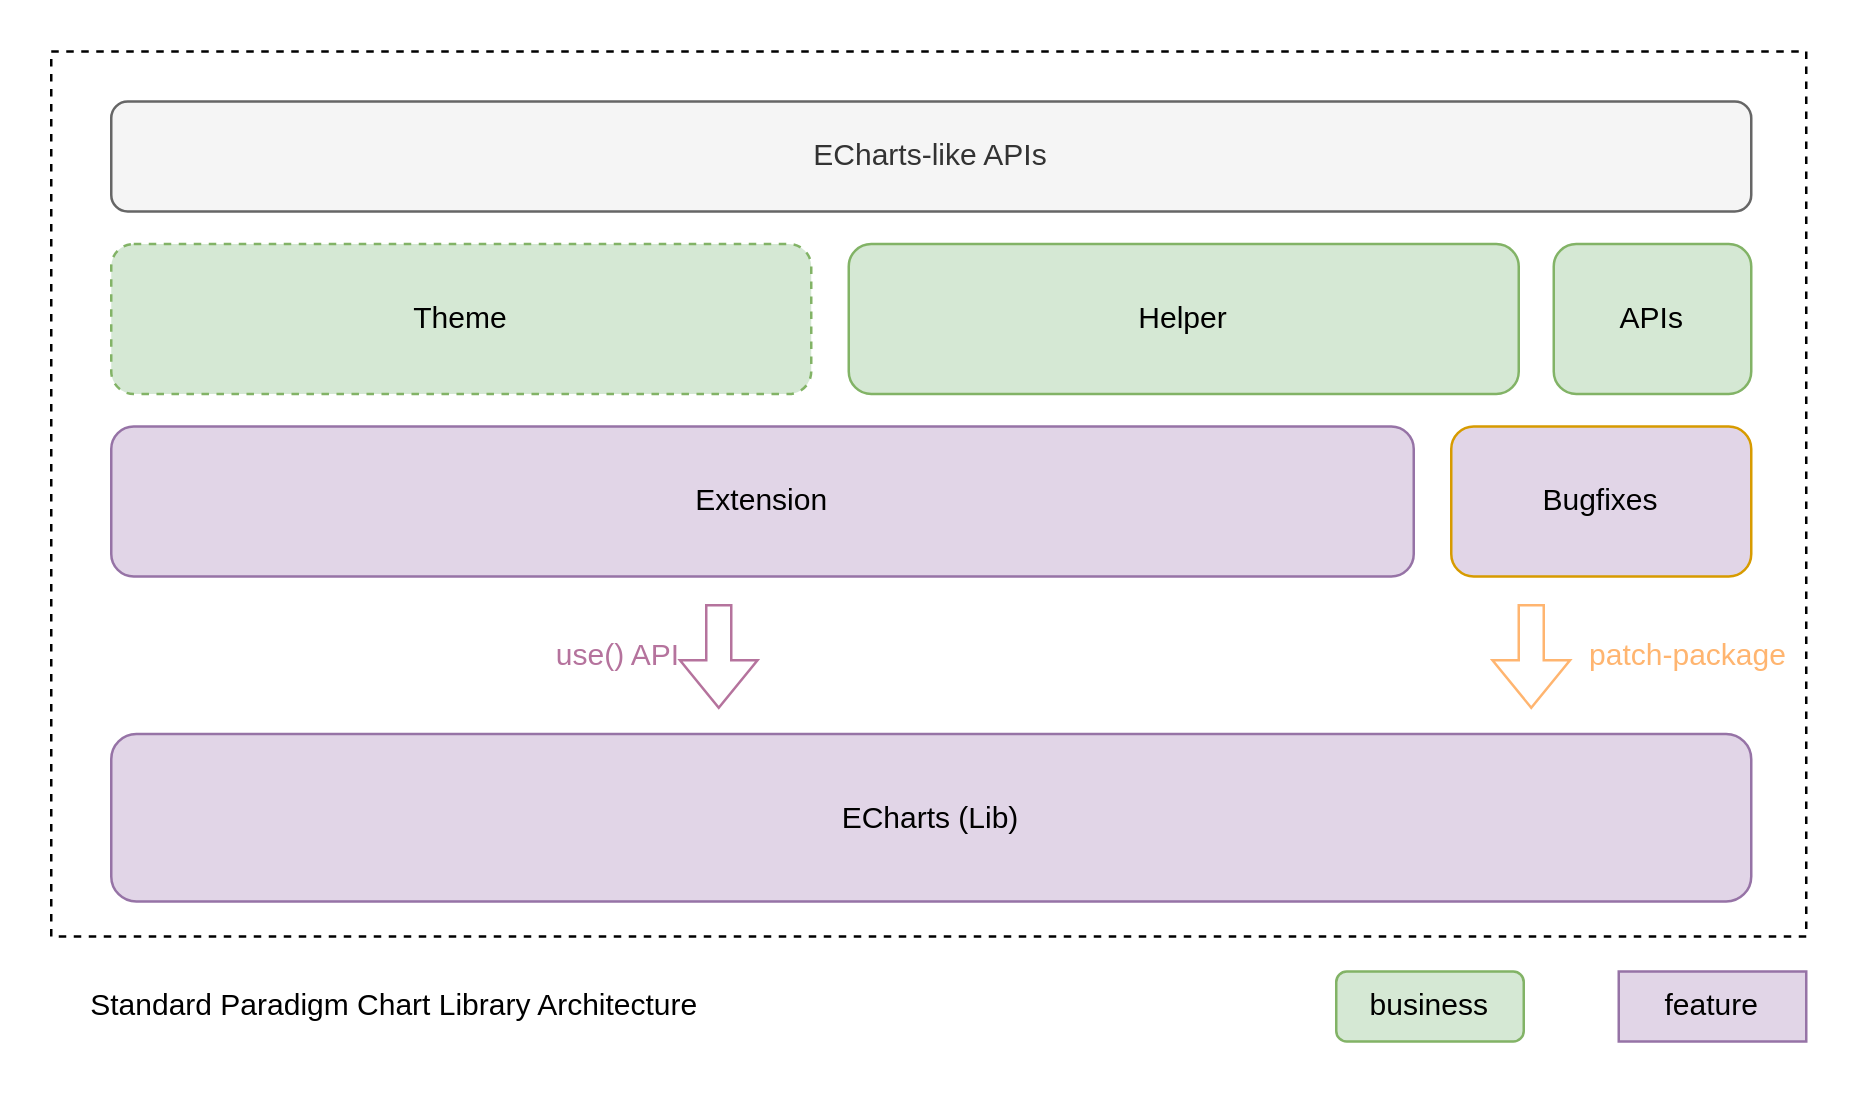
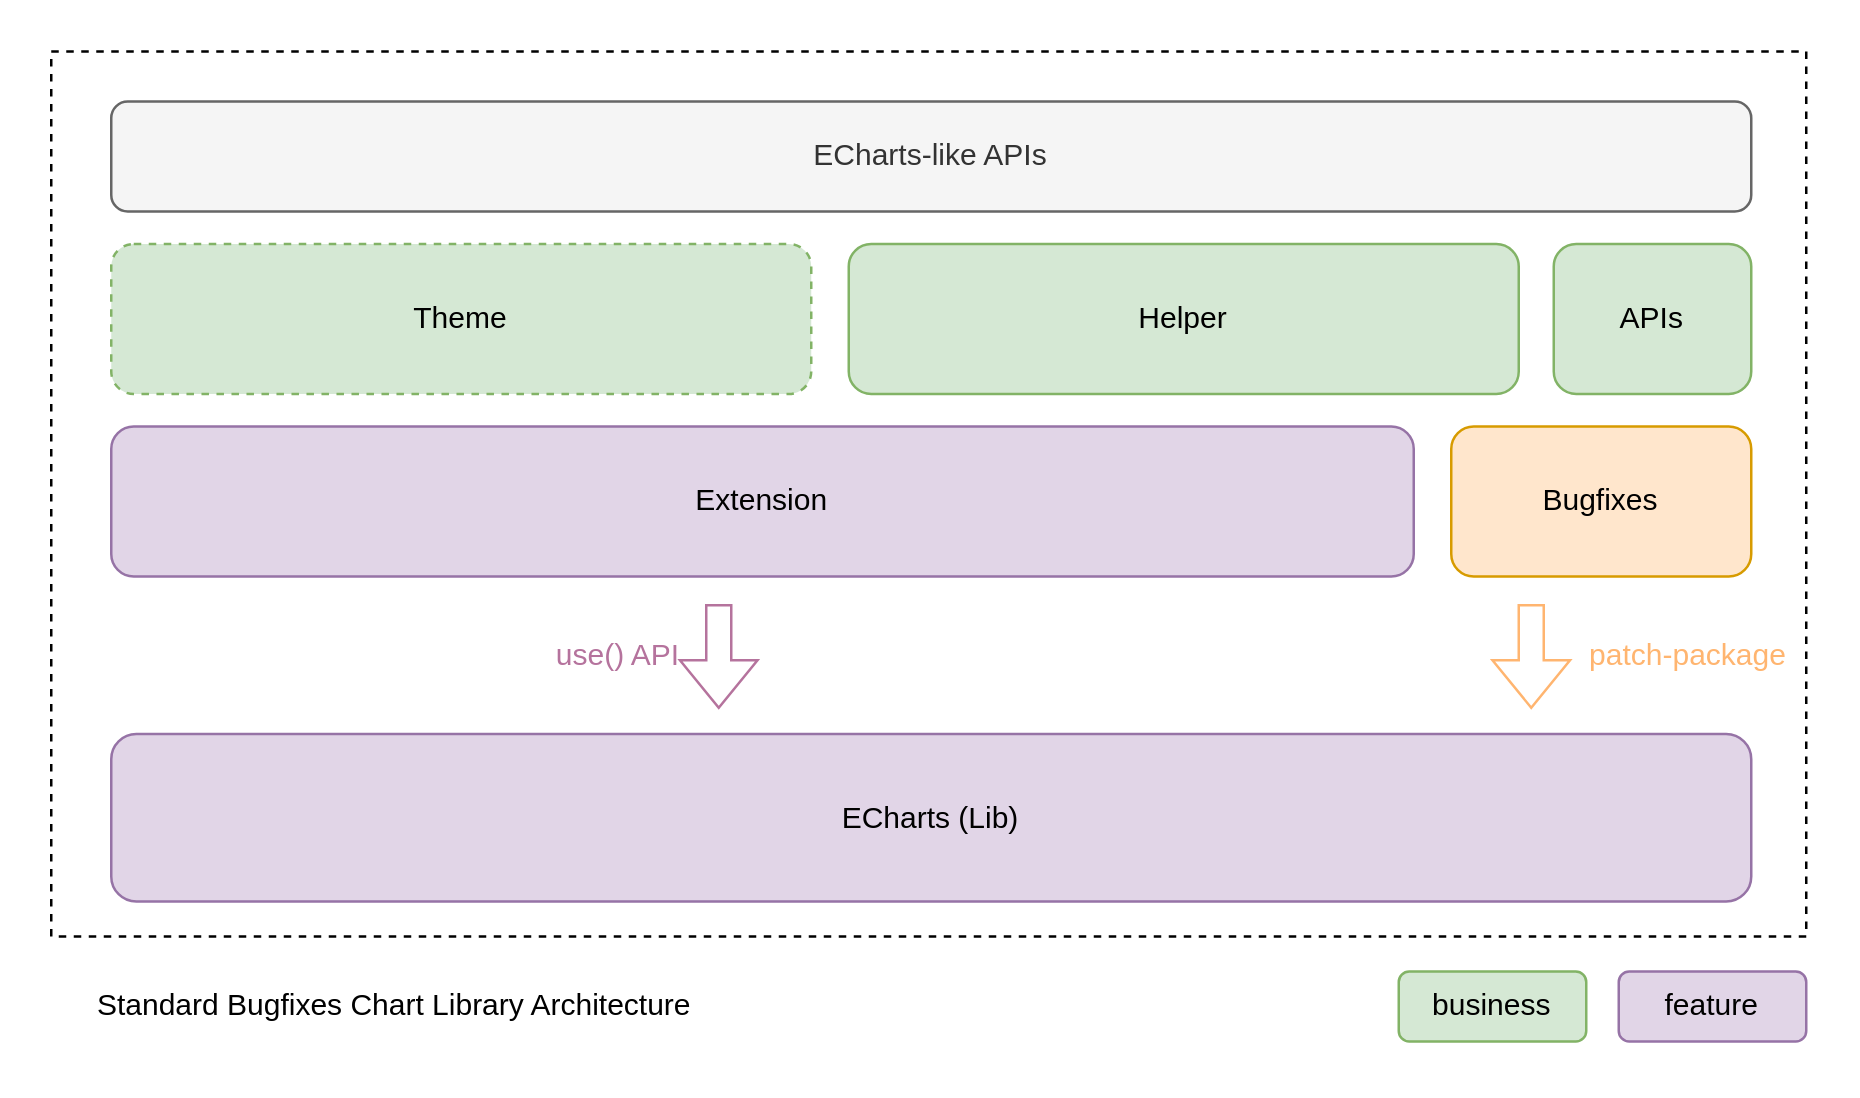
node "Bugfixes": fillcolor #e1d5e7 -> #ffe6cc
node "Standard Paradigm Chart Library Architecture": label "Standard Paradigm Chart Library Architecture" -> "Standard Bugfixes Chart Library Architecture"
node "business": moved (1430, 1006) -> (1493, 1006)
node "feature": shape rectangle -> rounded rectangle
